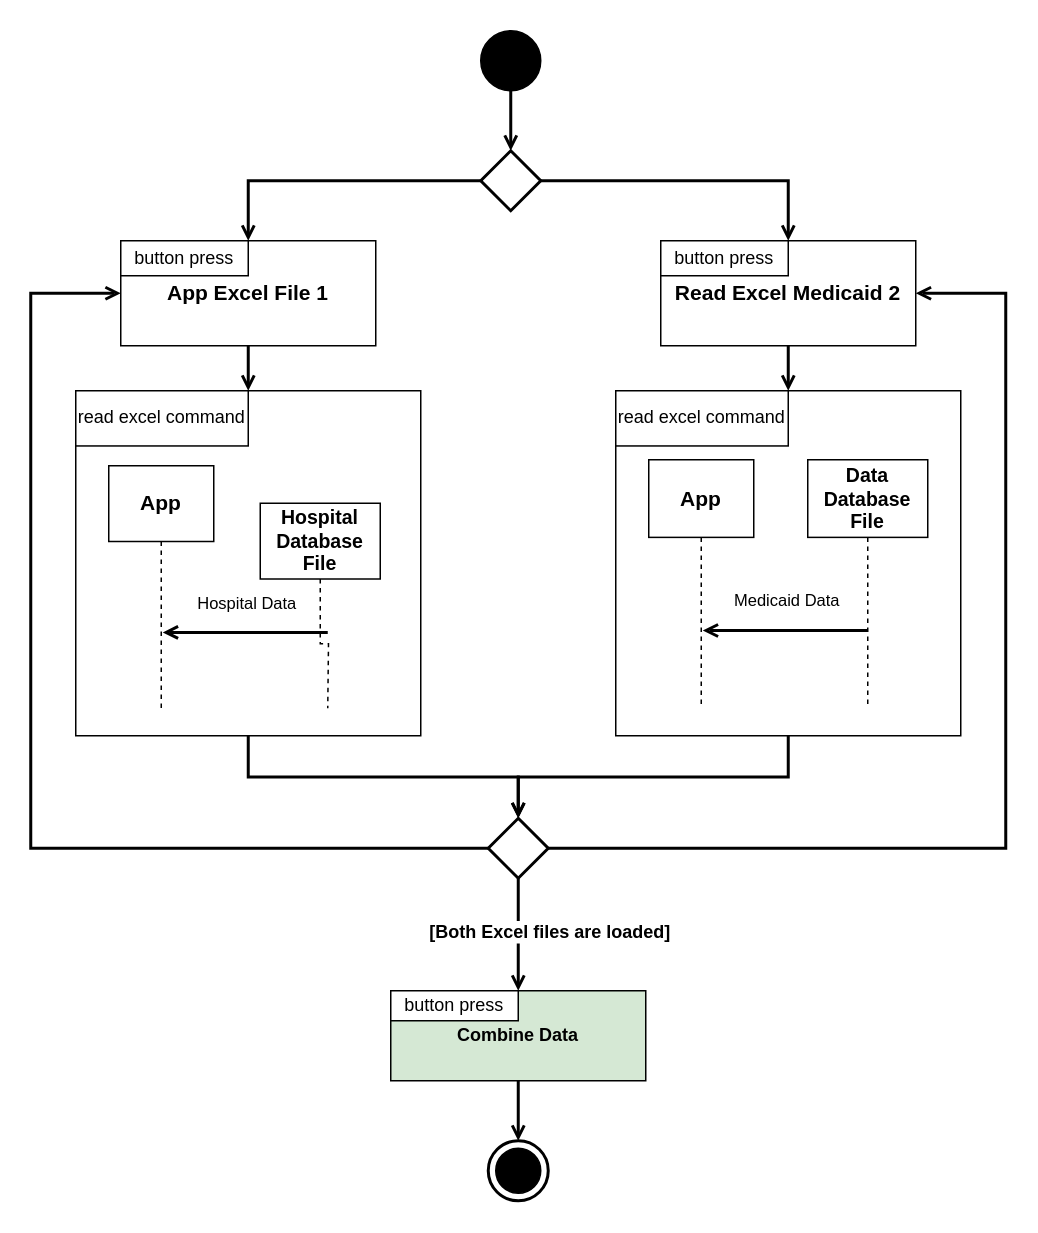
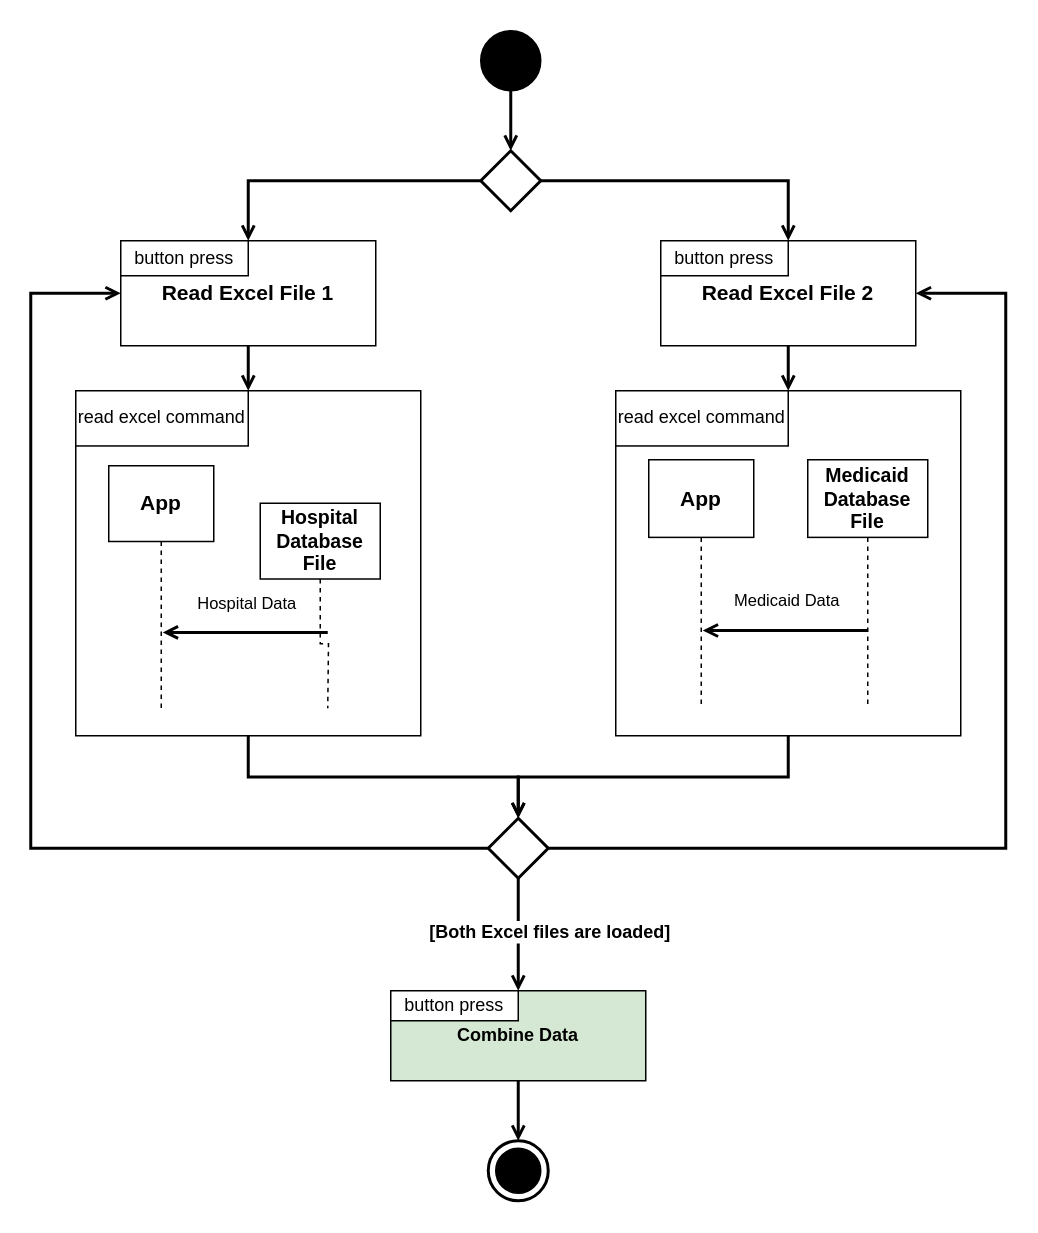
node "App Excel File 1": label "App Excel File 1" -> "Read Excel File 1"
node "Read Excel Medicaid 2": label "Read Excel Medicaid 2" -> "Read Excel File 2"
node "Data Database File": label "Data Database File" -> "Medicaid Database File"
